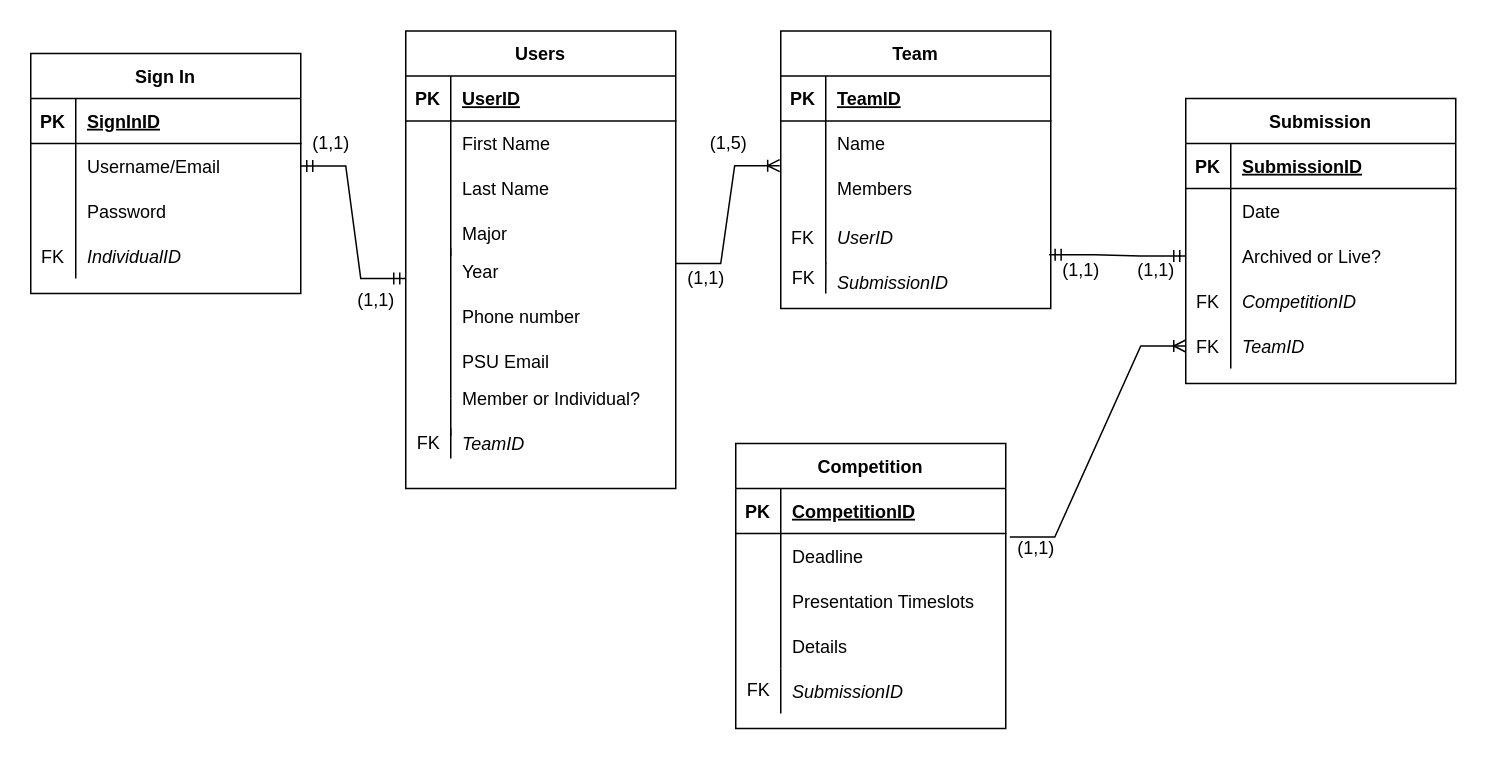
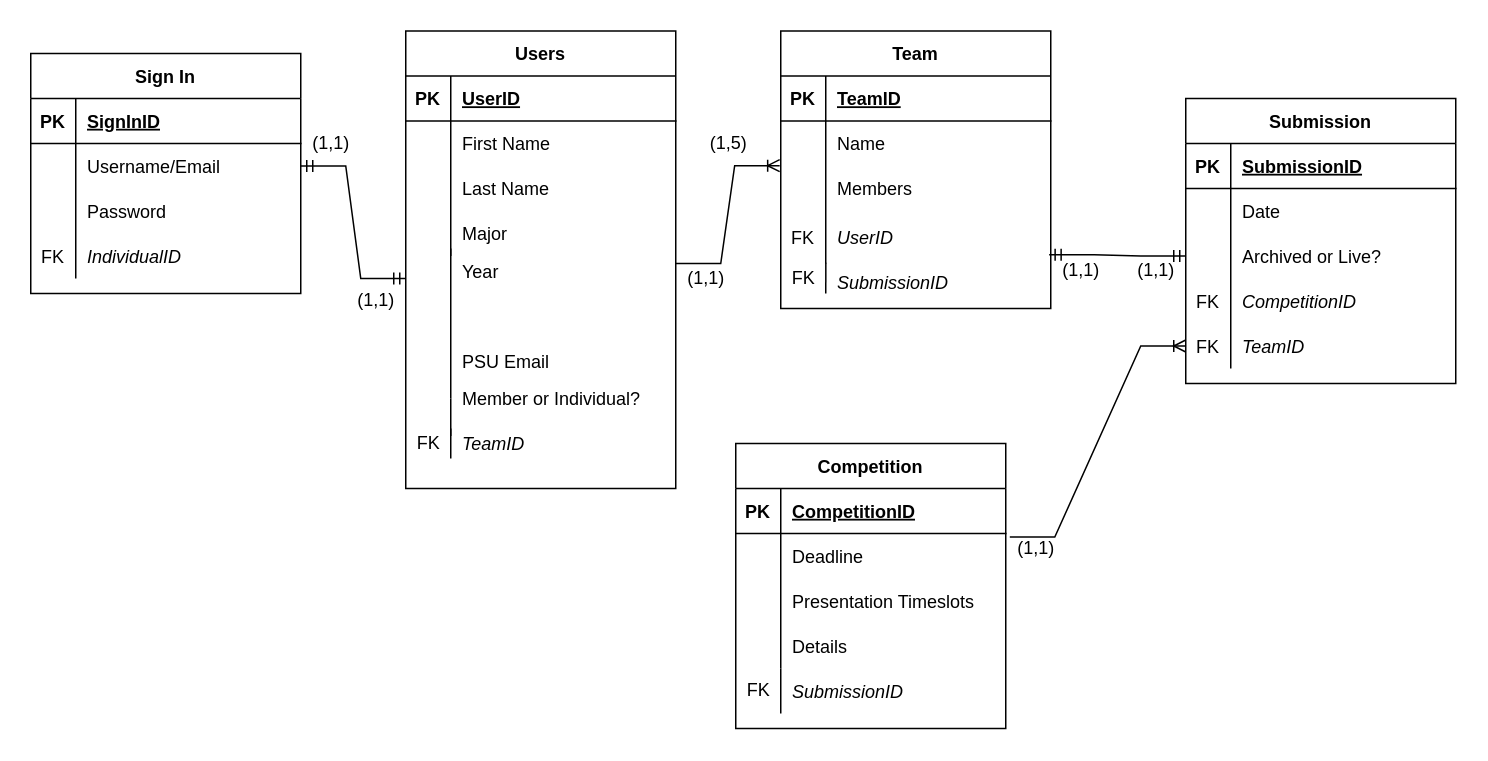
node "Phone number": removed
